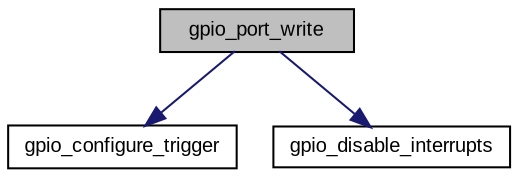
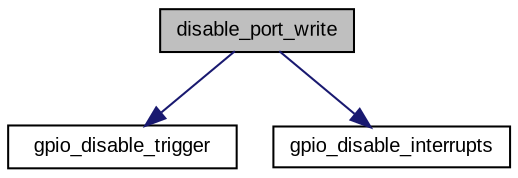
node "gpio_port_write": label "gpio_port_write" -> "disable_port_write"
node "gpio_configure_trigger": label "gpio_configure_trigger" -> "gpio_disable_trigger"
